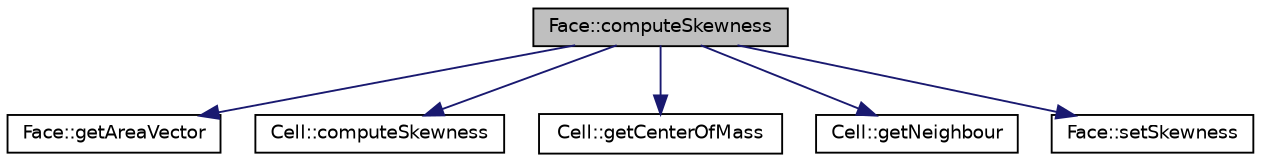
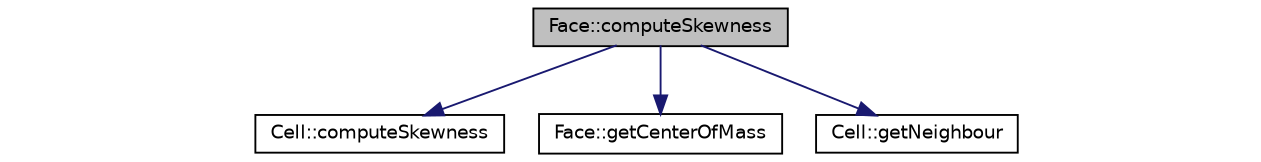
node "Face::getAreaVector": removed
node "Cell::getCenterOfMass": label "Cell::getCenterOfMass" -> "Face::getCenterOfMass"
node "Face::setSkewness": removed
